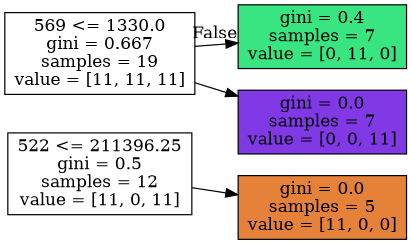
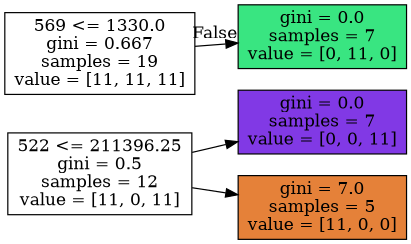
node "gini = 0.4 samples = 7 value = [0, 11, 0]": label "gini = 0.4 samples = 7 value = [0, 11, 0]" -> "gini = 0.0 samples = 7 value = [0, 11, 0]"
edge "569 <= 1330.0 gini = 0.667 samples = 19 value = [11, 11, 11]" -> "gini = 0.0 samples = 7 value = [0, 0, 11]": now "522 <= 211396.25 gini = 0.5 samples = 12 value = [11, 0, 11]" -> "gini = 0.0 samples = 7 value = [0, 0, 11]"
node "gini = 0.0 samples = 5 value = [11, 0, 0]": label "gini = 0.0 samples = 5 value = [11, 0, 0]" -> "gini = 7.0 samples = 5 value = [11, 0, 0]"
